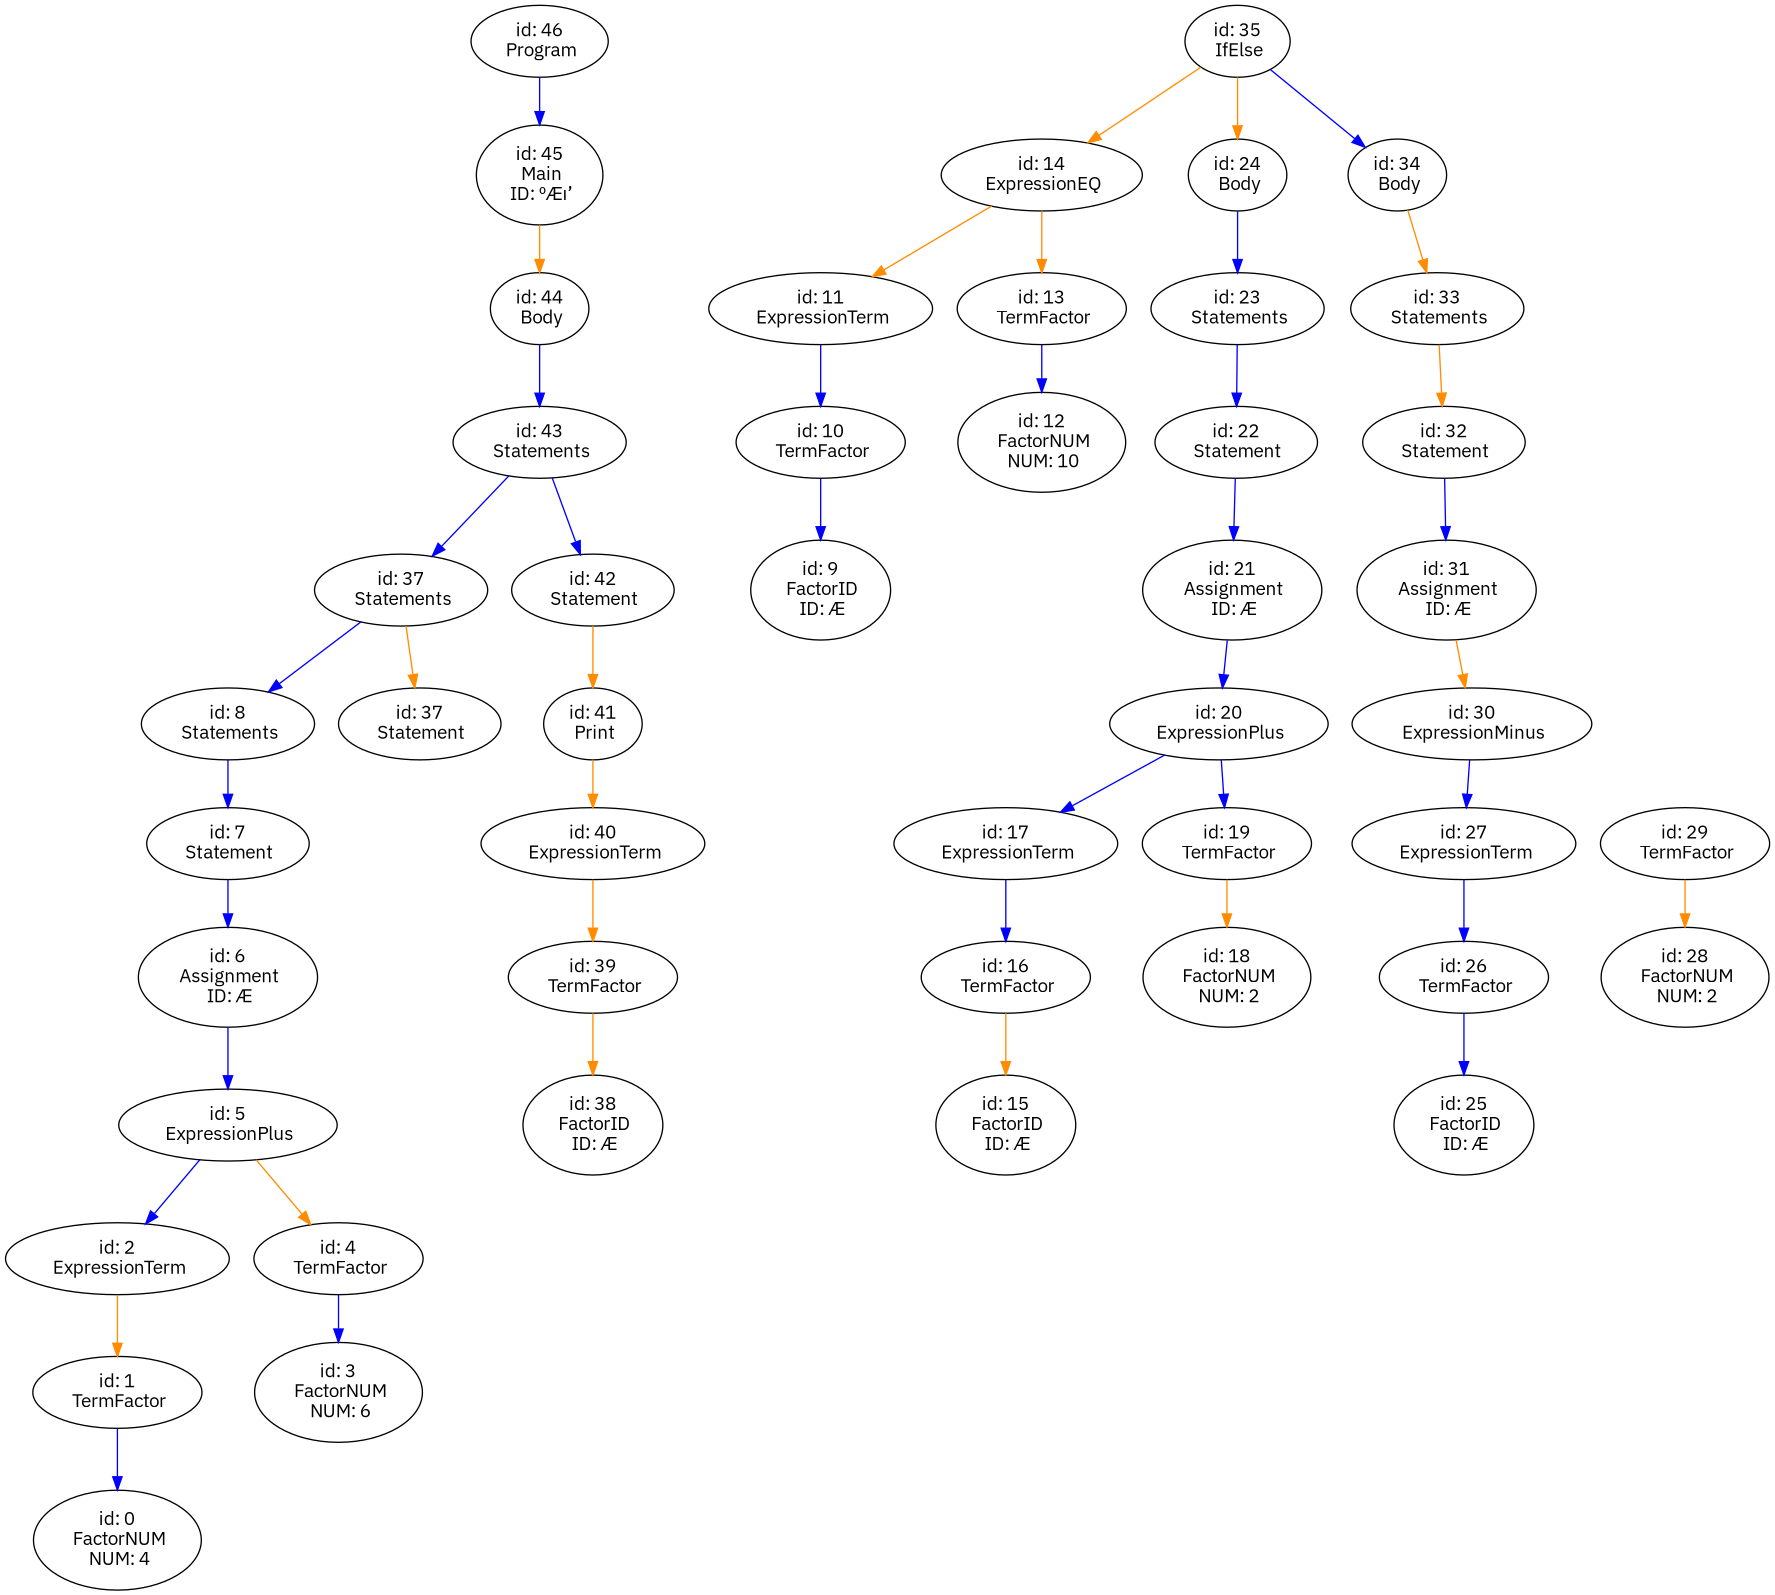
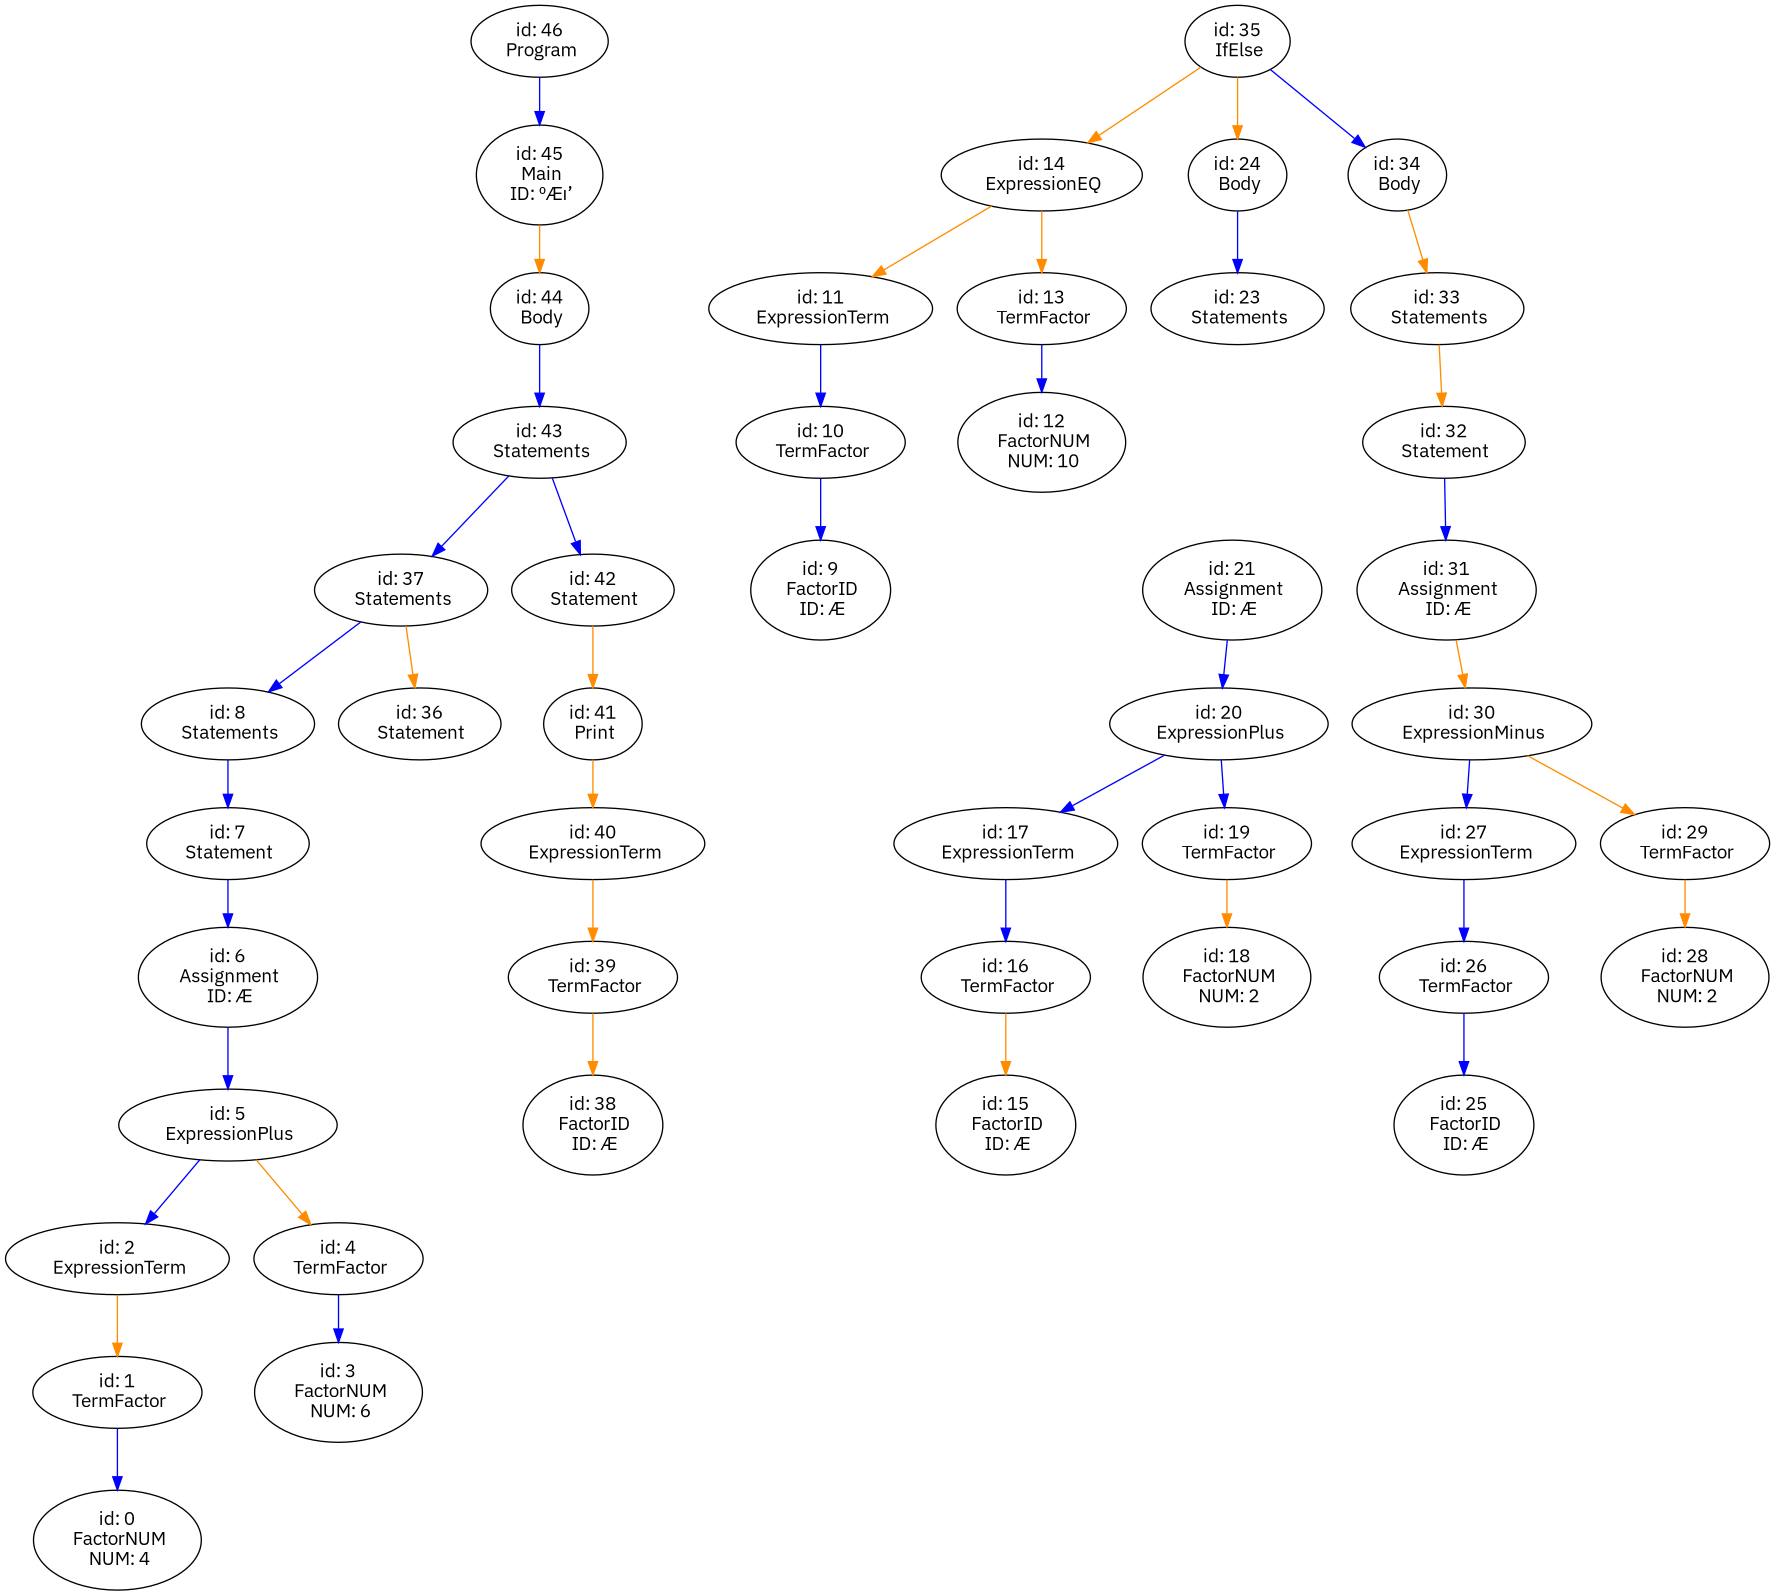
node "id: 22 Statement": removed
node "id: 37 Statement": label "id: 37 Statement" -> "id: 36 Statement"
edge "id: 30 ExpressionMinus" -> "id: 29 TermFactor": added
